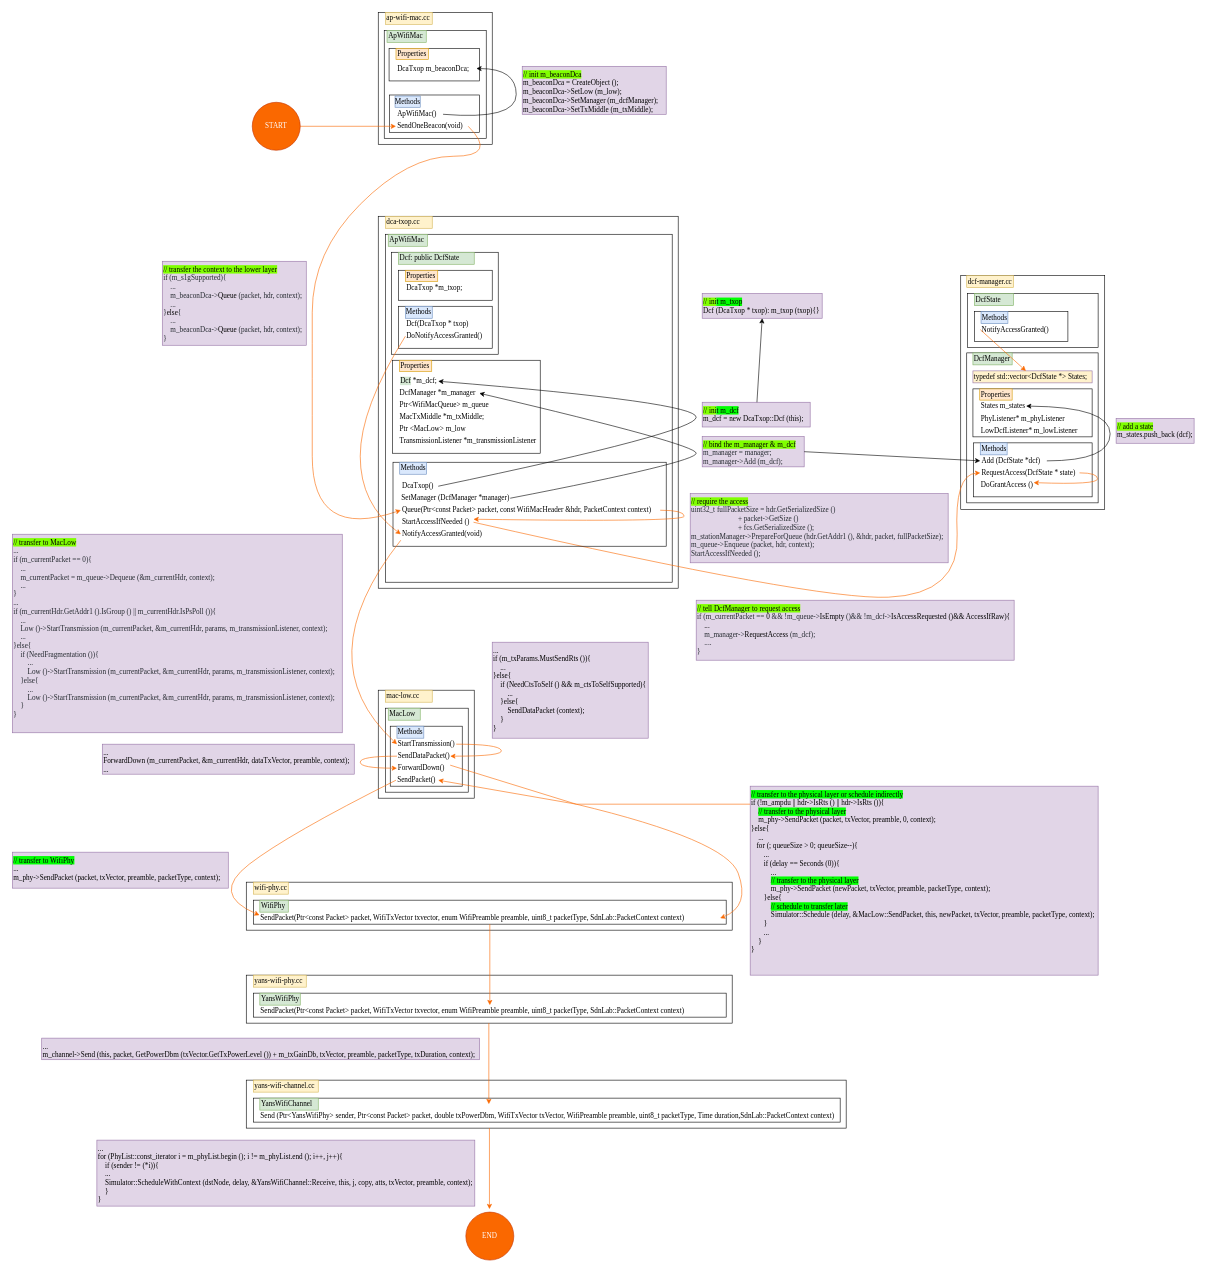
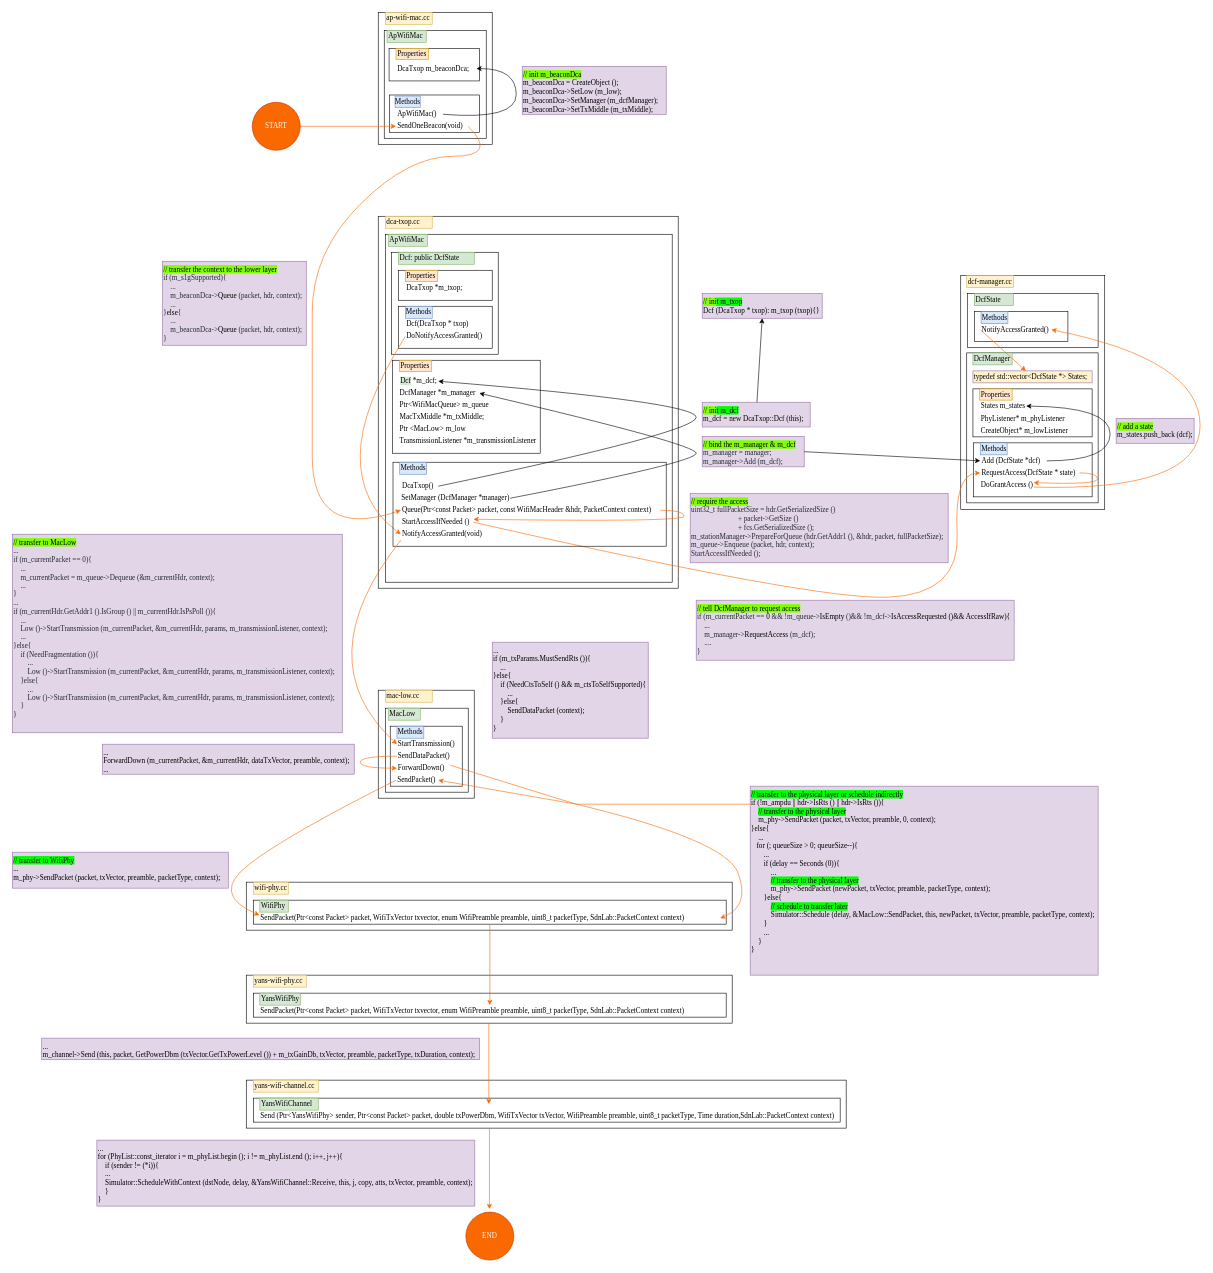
edge "DoGrantAccess ()" -> "NotifyAccessGranted()": added
node "LowDcfListener* m_lowListener": label "LowDcfListener* m_lowListener" -> "CreateObject* m_lowListener"
edge "StartTransmission()" -> "SendDataPacket()": removed
